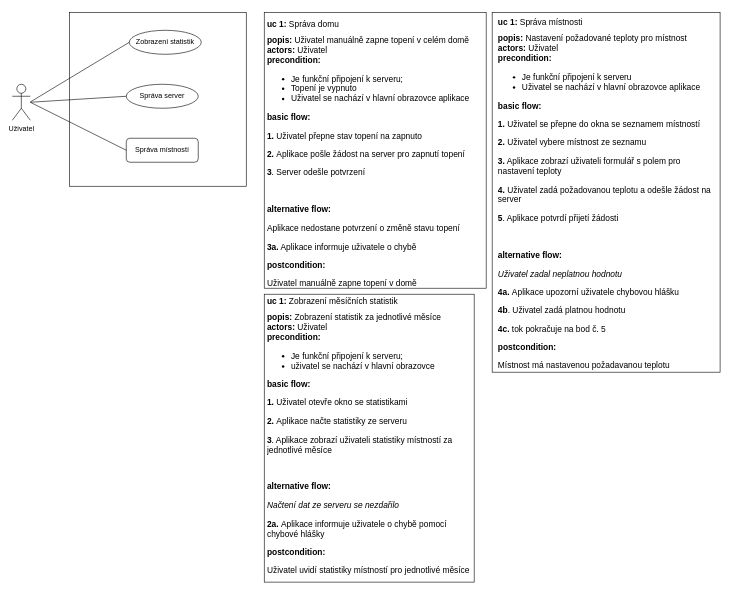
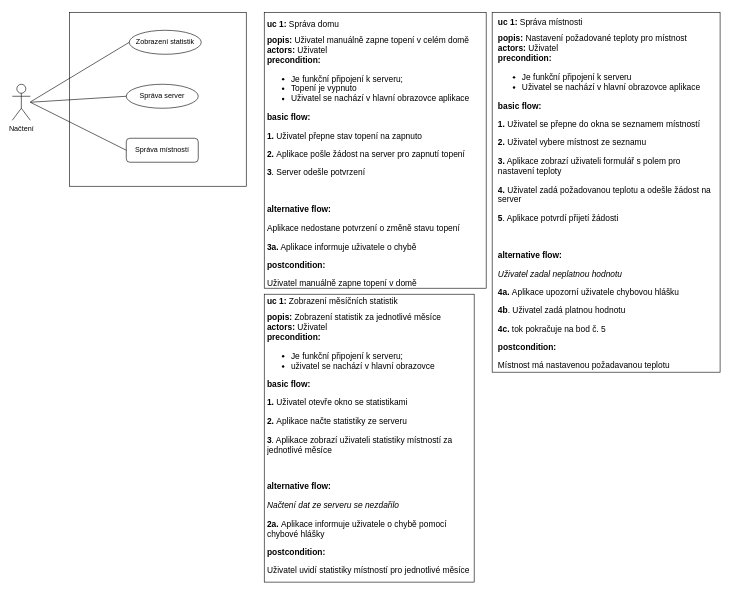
node "Uživatel": label "Uživatel" -> "Načtení"
